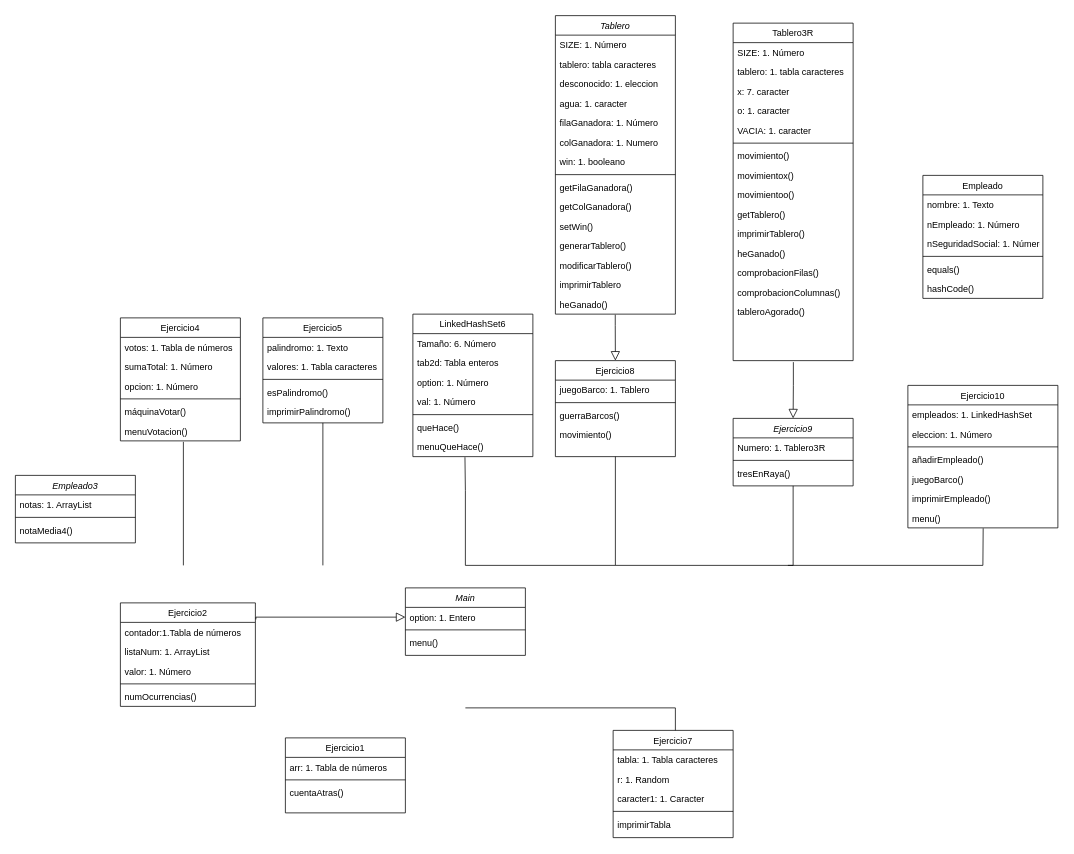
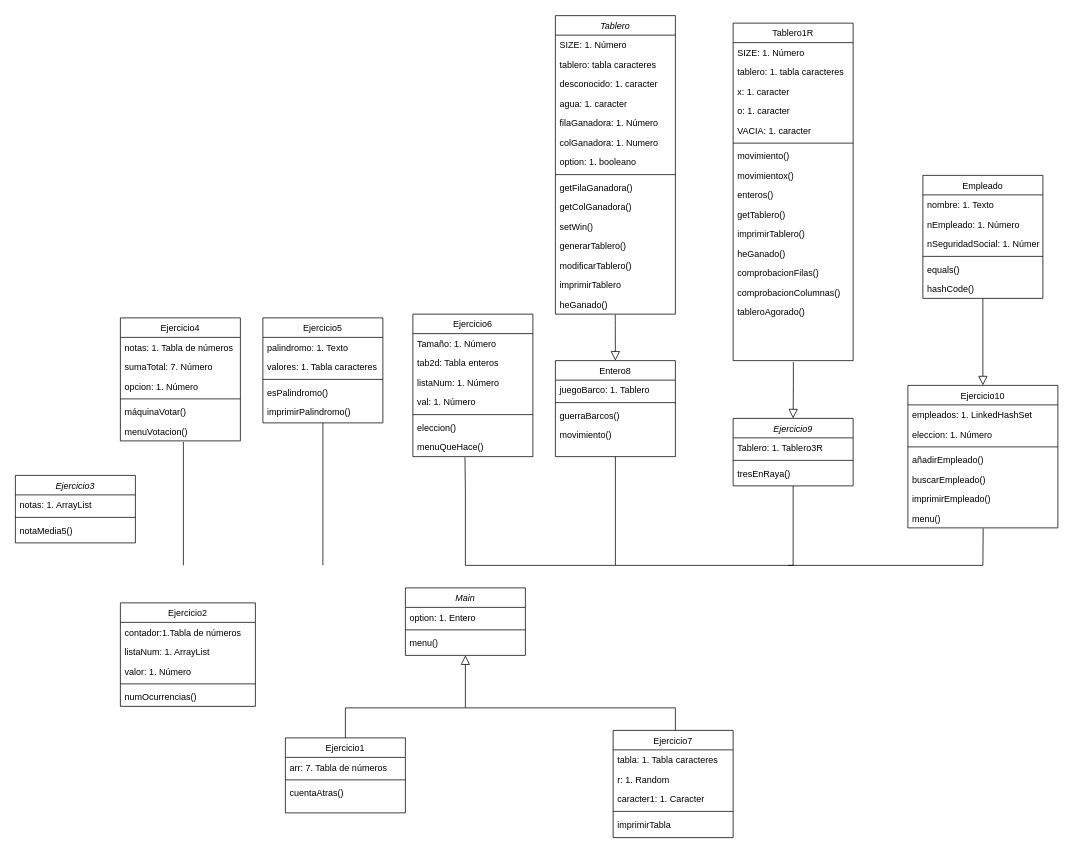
node "Tablero3R": label "Tablero3R" -> "Tablero1R"
node "desconocido: 1. eleccion": label "desconocido: 1. eleccion" -> "desconocido: 1. caracter"
node "x: 7. caracter": label "x: 7. caracter" -> "x: 1. caracter"
node "win: 1. booleano": label "win: 1. booleano" -> "option: 1. booleano"
node "movimientoo()": label "movimientoo()" -> "enteros()"
node "LinkedHashSet6": label "LinkedHashSet6" -> "Ejercicio6"
edge "Empleado" -> "Ejercicio10": added
node "Tamaño: 6. Número": label "Tamaño: 6. Número" -> "Tamaño: 1. Número"
node "votos: 1. Tabla de números": label "votos: 1. Tabla de números" -> "notas: 1. Tabla de números"
node "sumaTotal: 1. Número": label "sumaTotal: 1. Número" -> "sumaTotal: 7. Número"
node "Ejercicio8": label "Ejercicio8" -> "Entero8"
node "option: 1. Número": label "option: 1. Número" -> "listaNum: 1. Número"
node "queHace()": label "queHace()" -> "eleccion()"
node "Numero: 1. Tablero3R": label "Numero: 1. Tablero3R" -> "Tablero: 1. Tablero3R"
node "juegoBarco()": label "juegoBarco()" -> "buscarEmpleado()"
node "Empleado3": label "Empleado3" -> "Ejercicio3"
node "notaMedia4()": label "notaMedia4()" -> "notaMedia5()"
edge "contador:1.Tabla de números" -> "option: 1. Entero": removed
edge "Ejercicio1" -> "Main": added
node "arr: 1. Tabla de números": label "arr: 1. Tabla de números" -> "arr: 7. Tabla de números"
